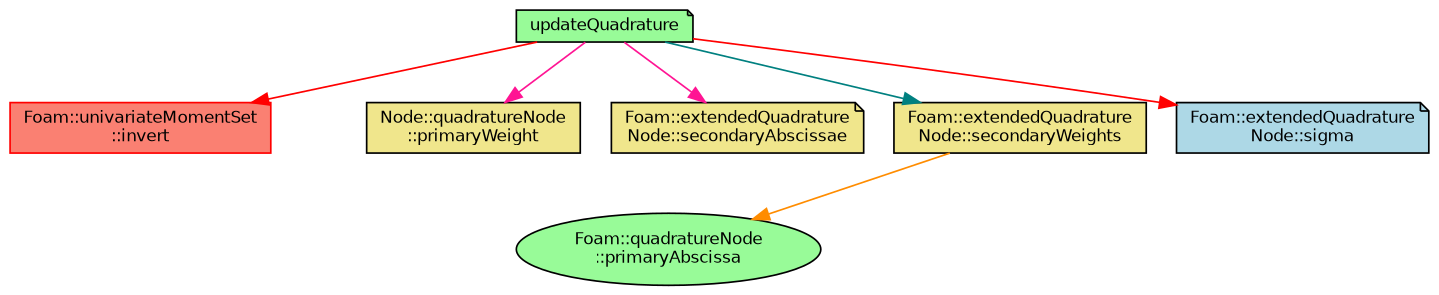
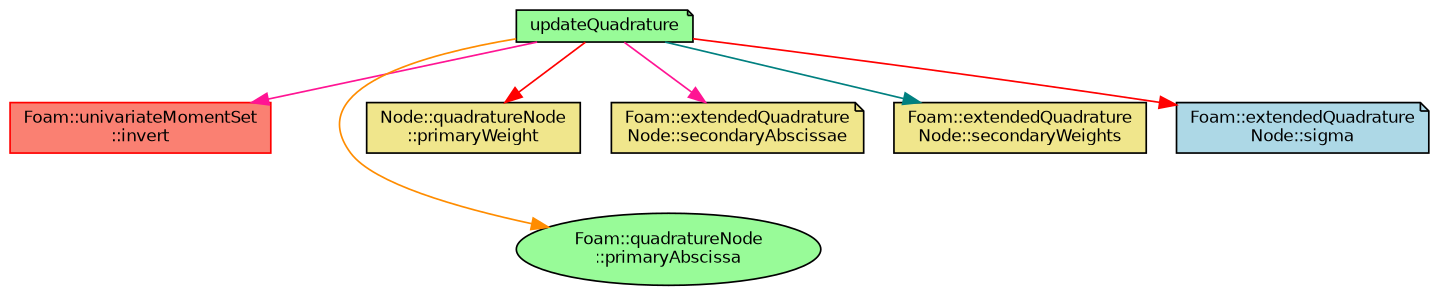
edge "updateQuadrature" -> "Node::quadratureNode ::primaryWeight": color deeppink -> red
edge "updateQuadrature" -> "Foam::univariateMomentSet ::invert": color red -> deeppink
edge "Foam::extendedQuadrature Node::secondaryWeights" -> "Foam::quadratureNode ::primaryAbscissa": now "updateQuadrature" -> "Foam::quadratureNode ::primaryAbscissa"
